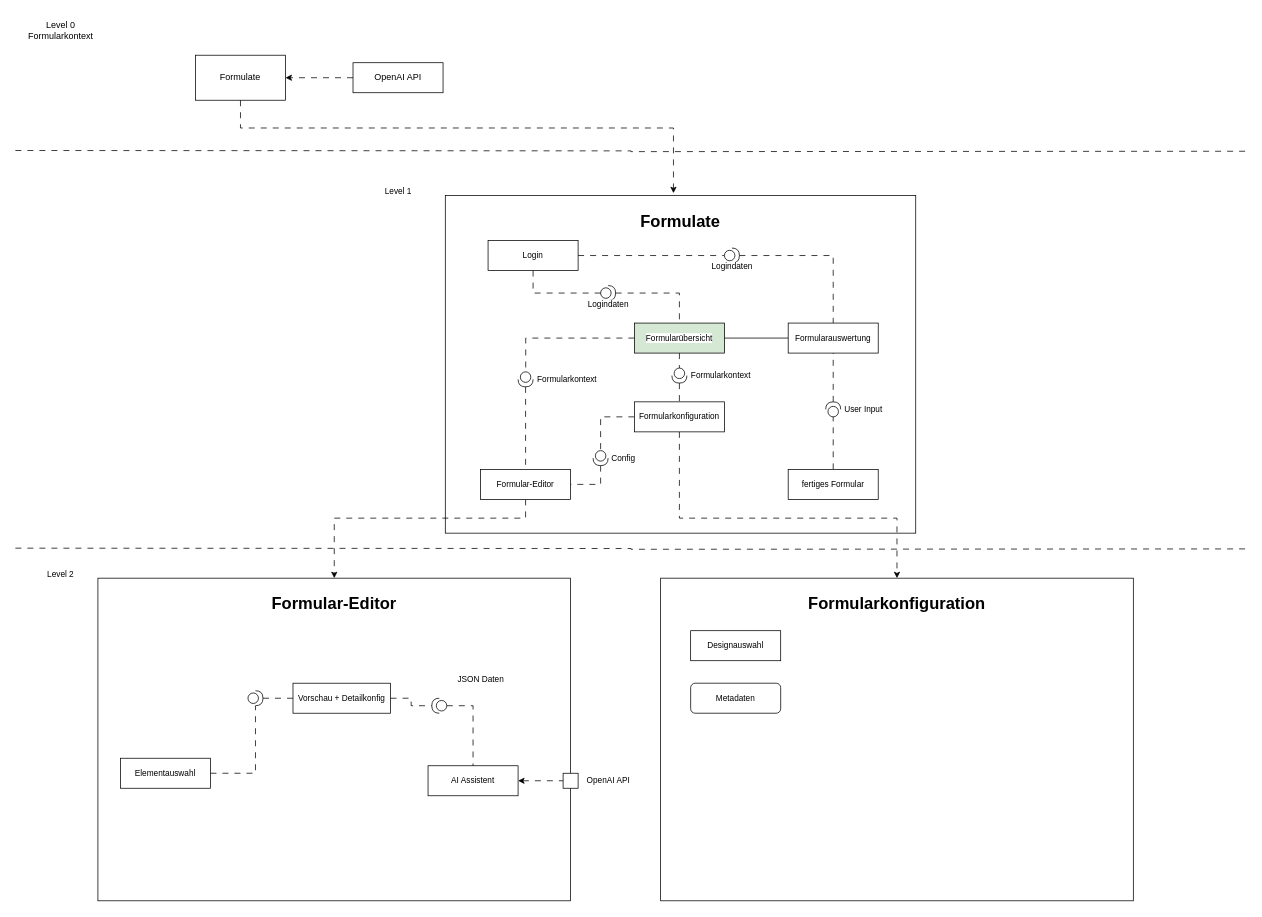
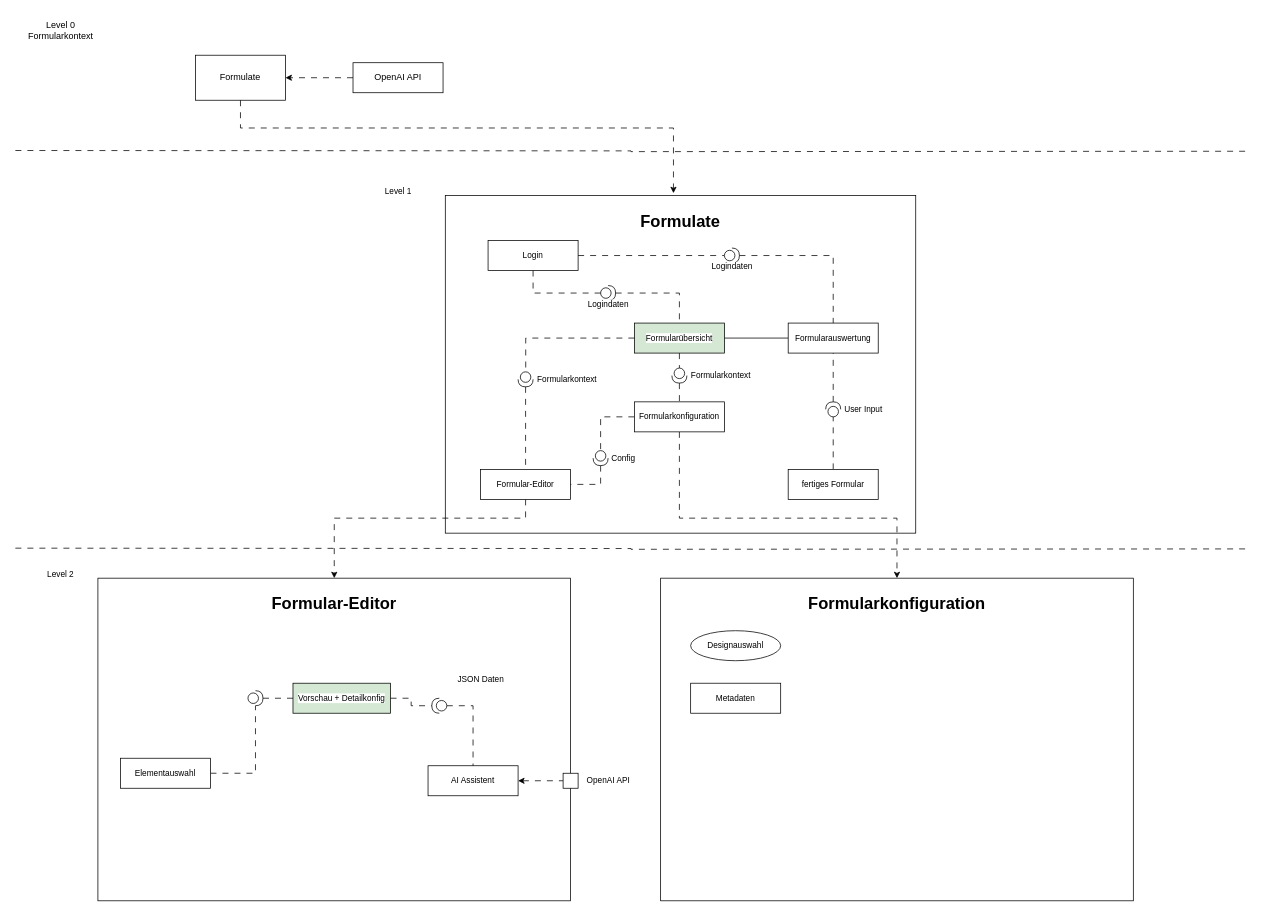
node "Designauswahl": shape rectangle -> ellipse
node "Vorschau + Detailkonfig": fillcolor #ffffff -> #d5e8d4
node "Metadaten": shape rounded rectangle -> rectangle
